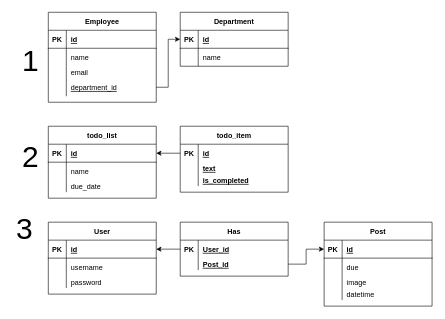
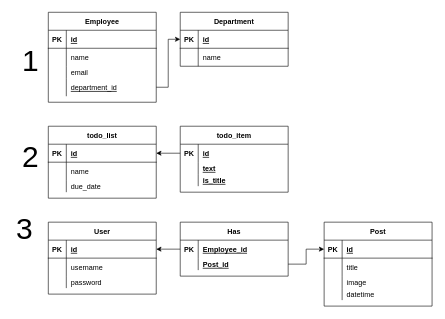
node "is_completed": label "is_completed" -> "is_title"
node "User_id": label "User_id" -> "Employee_id"
node "due": label "due" -> "title"
